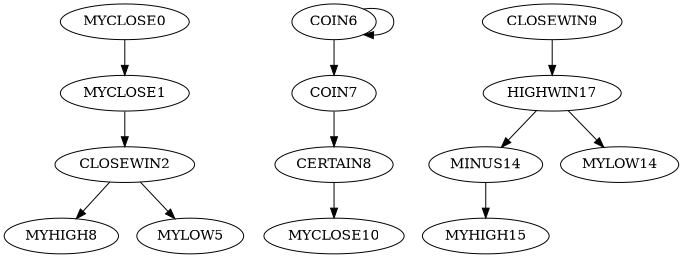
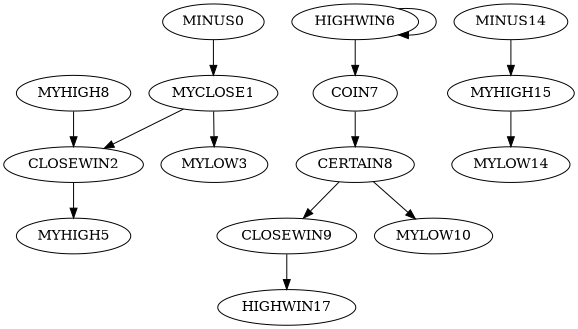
node "MYCLOSE0": label "MYCLOSE0" -> "MINUS0"
node "COIN6": label "COIN6" -> "HIGHWIN6"
edge "HIGHWIN17" -> "MINUS14": removed
edge "HIGHWIN17" -> "MYLOW14": now "MYHIGH15" -> "MYLOW14"
node "MYLOW3": added
edge "CERTAIN8" -> "CLOSEWIN9": added
edge "CLOSEWIN2" -> "MYHIGH8": reversed
node "MYLOW5": label "MYLOW5" -> "MYHIGH5"
node "MYCLOSE10": label "MYCLOSE10" -> "MYLOW10"
